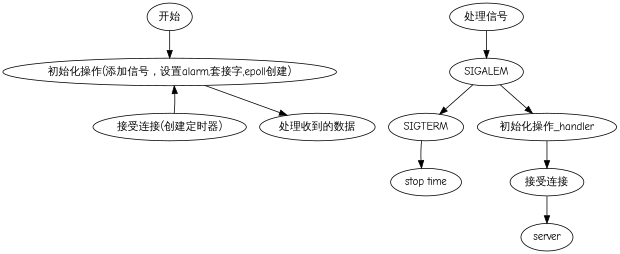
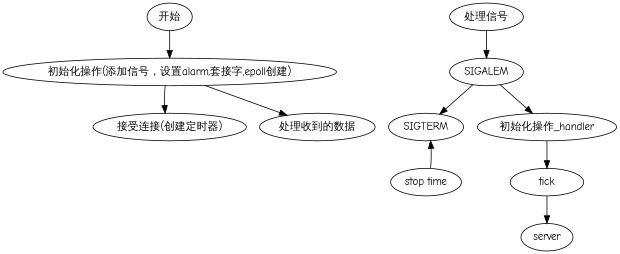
edge "接受连接(创建定时器)" -> "初始化操作(添加信号，设置alarm,套接字,epoll创建)": reversed
edge "SIGTERM" -> "stop time": reversed
node "接受连接": label "接受连接" -> "tick"
